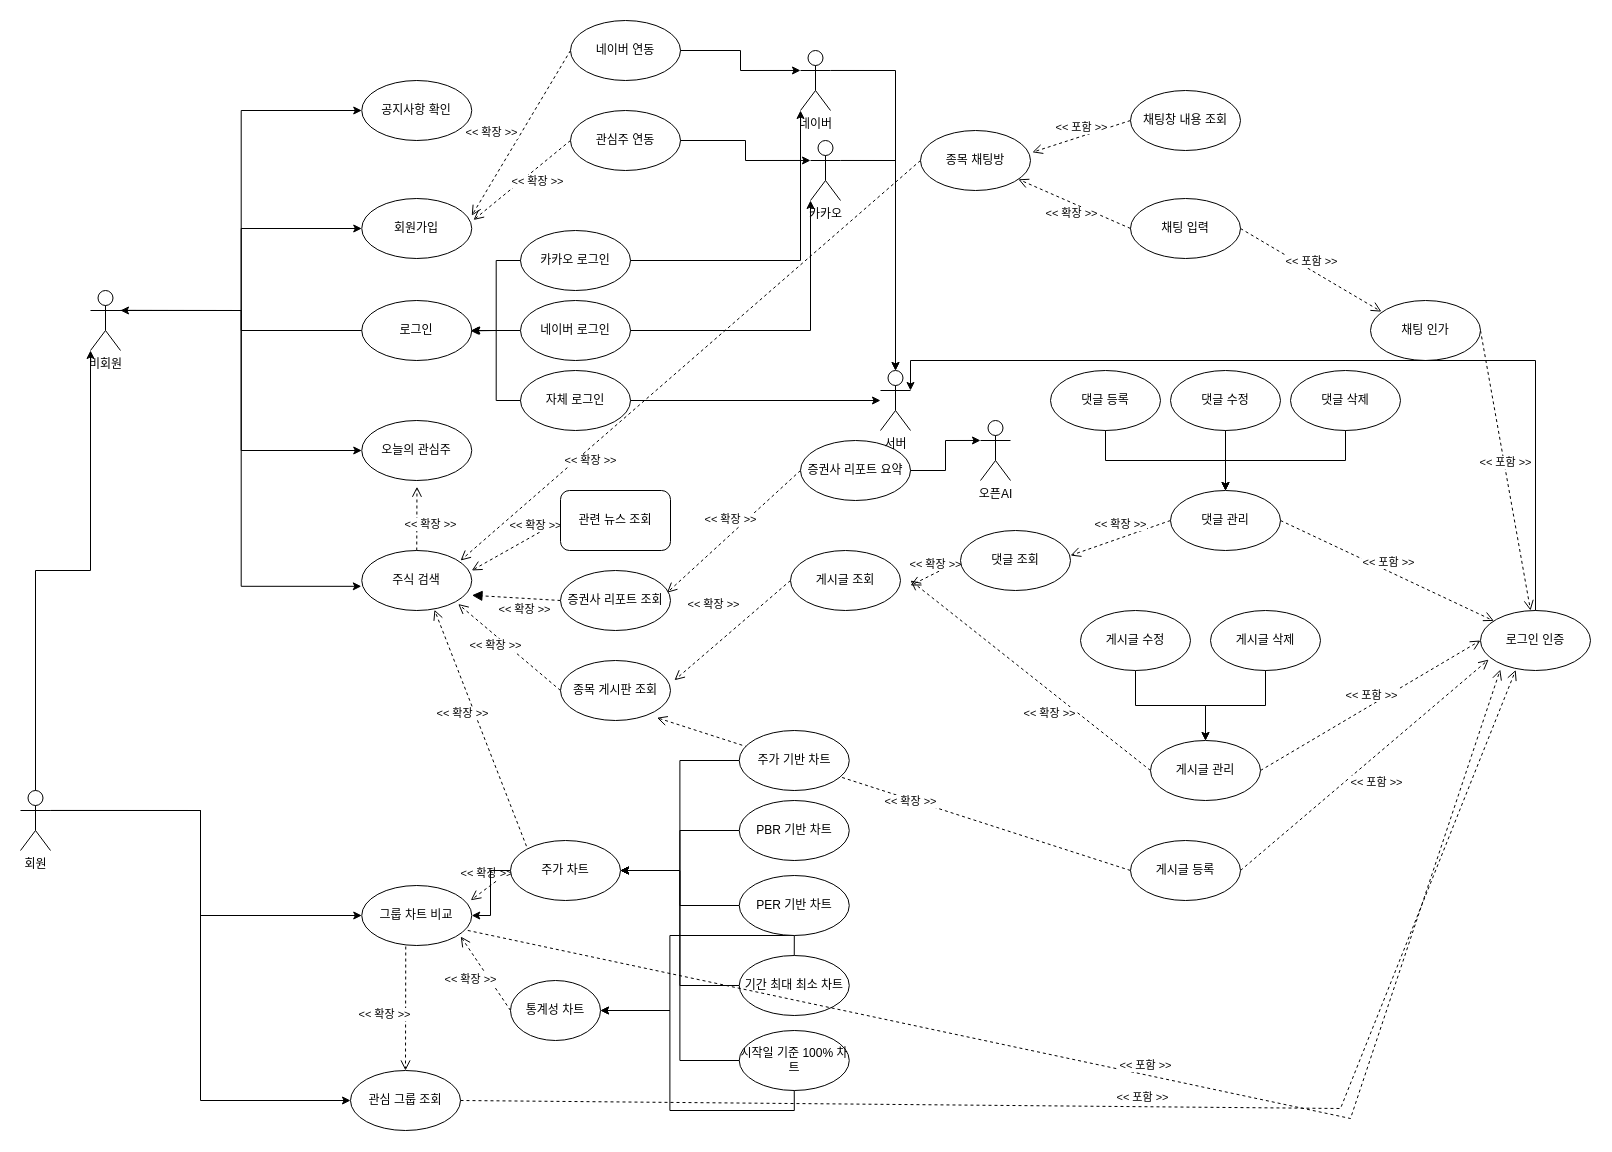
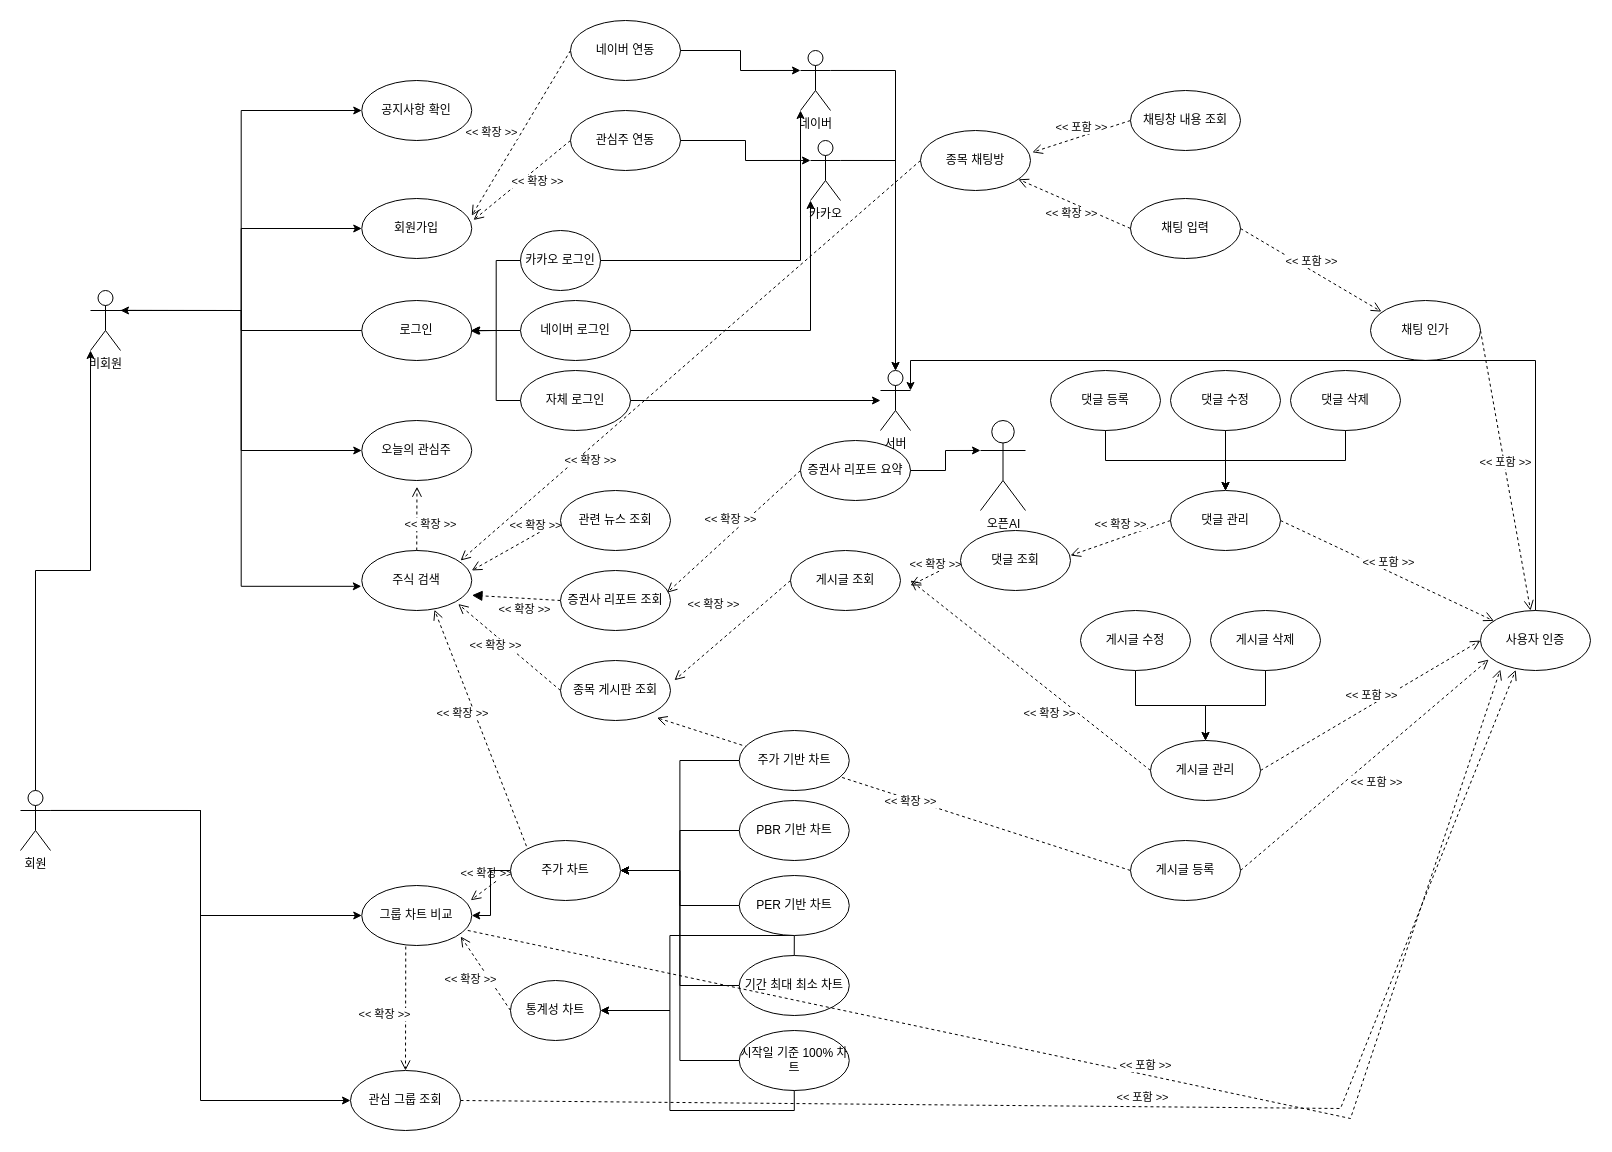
node "카카오 로그인": size 110x60 -> 80x60
node "오픈AI": size 30x60 -> 45x90
node "관련 뉴스 조회": shape rounded rectangle -> ellipse
node "로그인 인증": label "로그인 인증" -> "사용자 인증"
